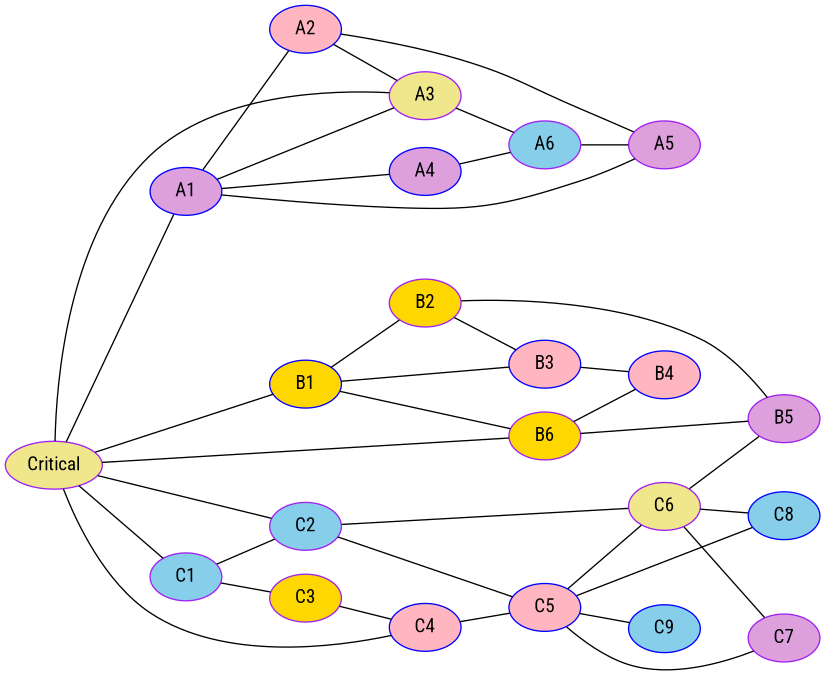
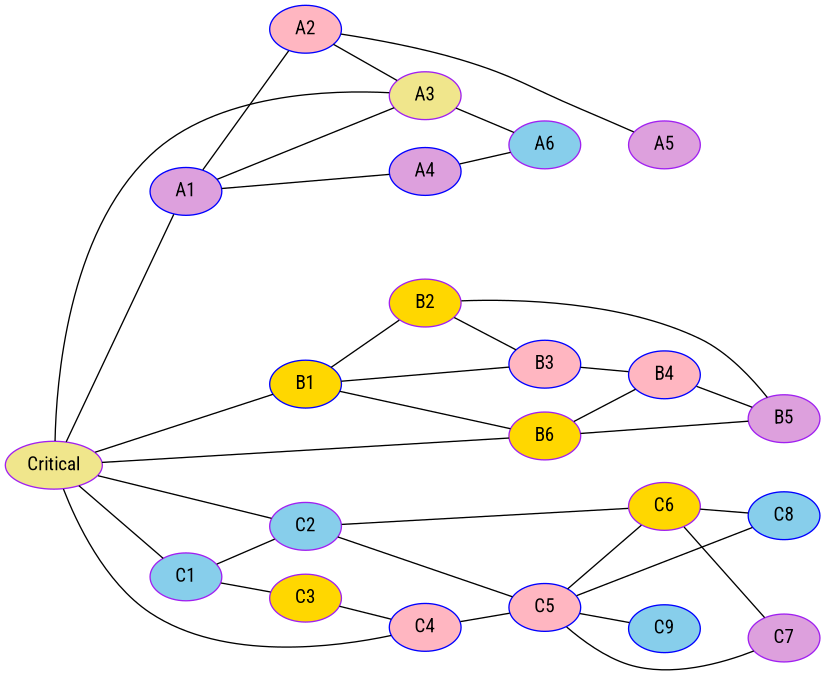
edge "A6" -- "A5": removed
edge "A5" -- "A1": removed
edge "B5" -- "C6": now "B5" -- "B4"
node "C6": fillcolor khaki -> gold
